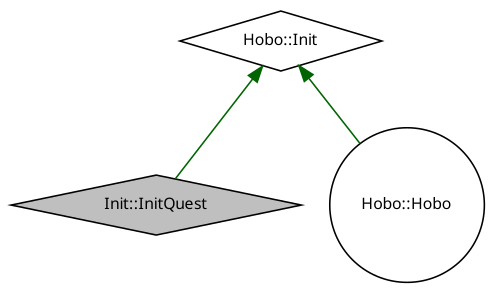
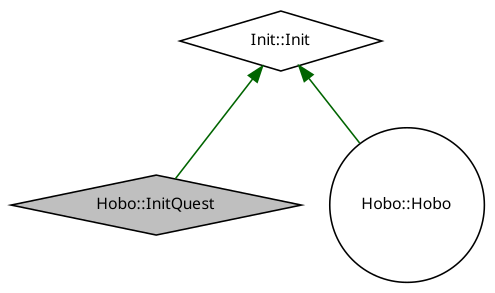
node "Hobo::Init": label "Hobo::Init" -> "Init::Init"
node "Init::InitQuest": label "Init::InitQuest" -> "Hobo::InitQuest"
